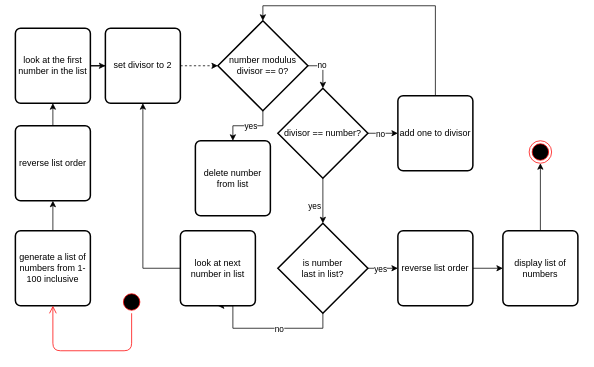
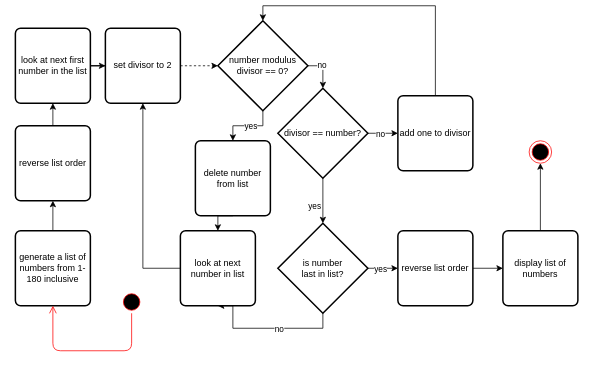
node "look at the first number in the list": label "look at the first number in the list" -> "look at next first number in the list"
edge "delete number from list" -> "look at next number in list": added
node "generate a list of numbers from 1-100 inclusive": label "generate a list of numbers from 1-100 inclusive" -> "generate a list of numbers from 1-180 inclusive"
